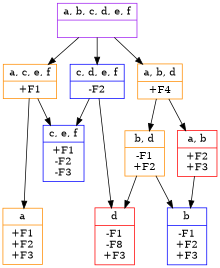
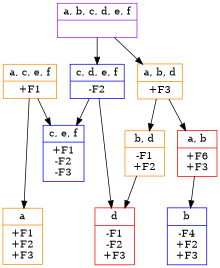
edge "a, b, c, d, e, f" -> "a, c, e, f": removed
node "a, b, d": text "+F4" -> "+F3"
node "a, b": text "+F2" -> "+F6"
edge "b, d" -> "b": removed
node "b": text "-F1" -> "-F4"
node "d": text "-F8" -> "-F2"
